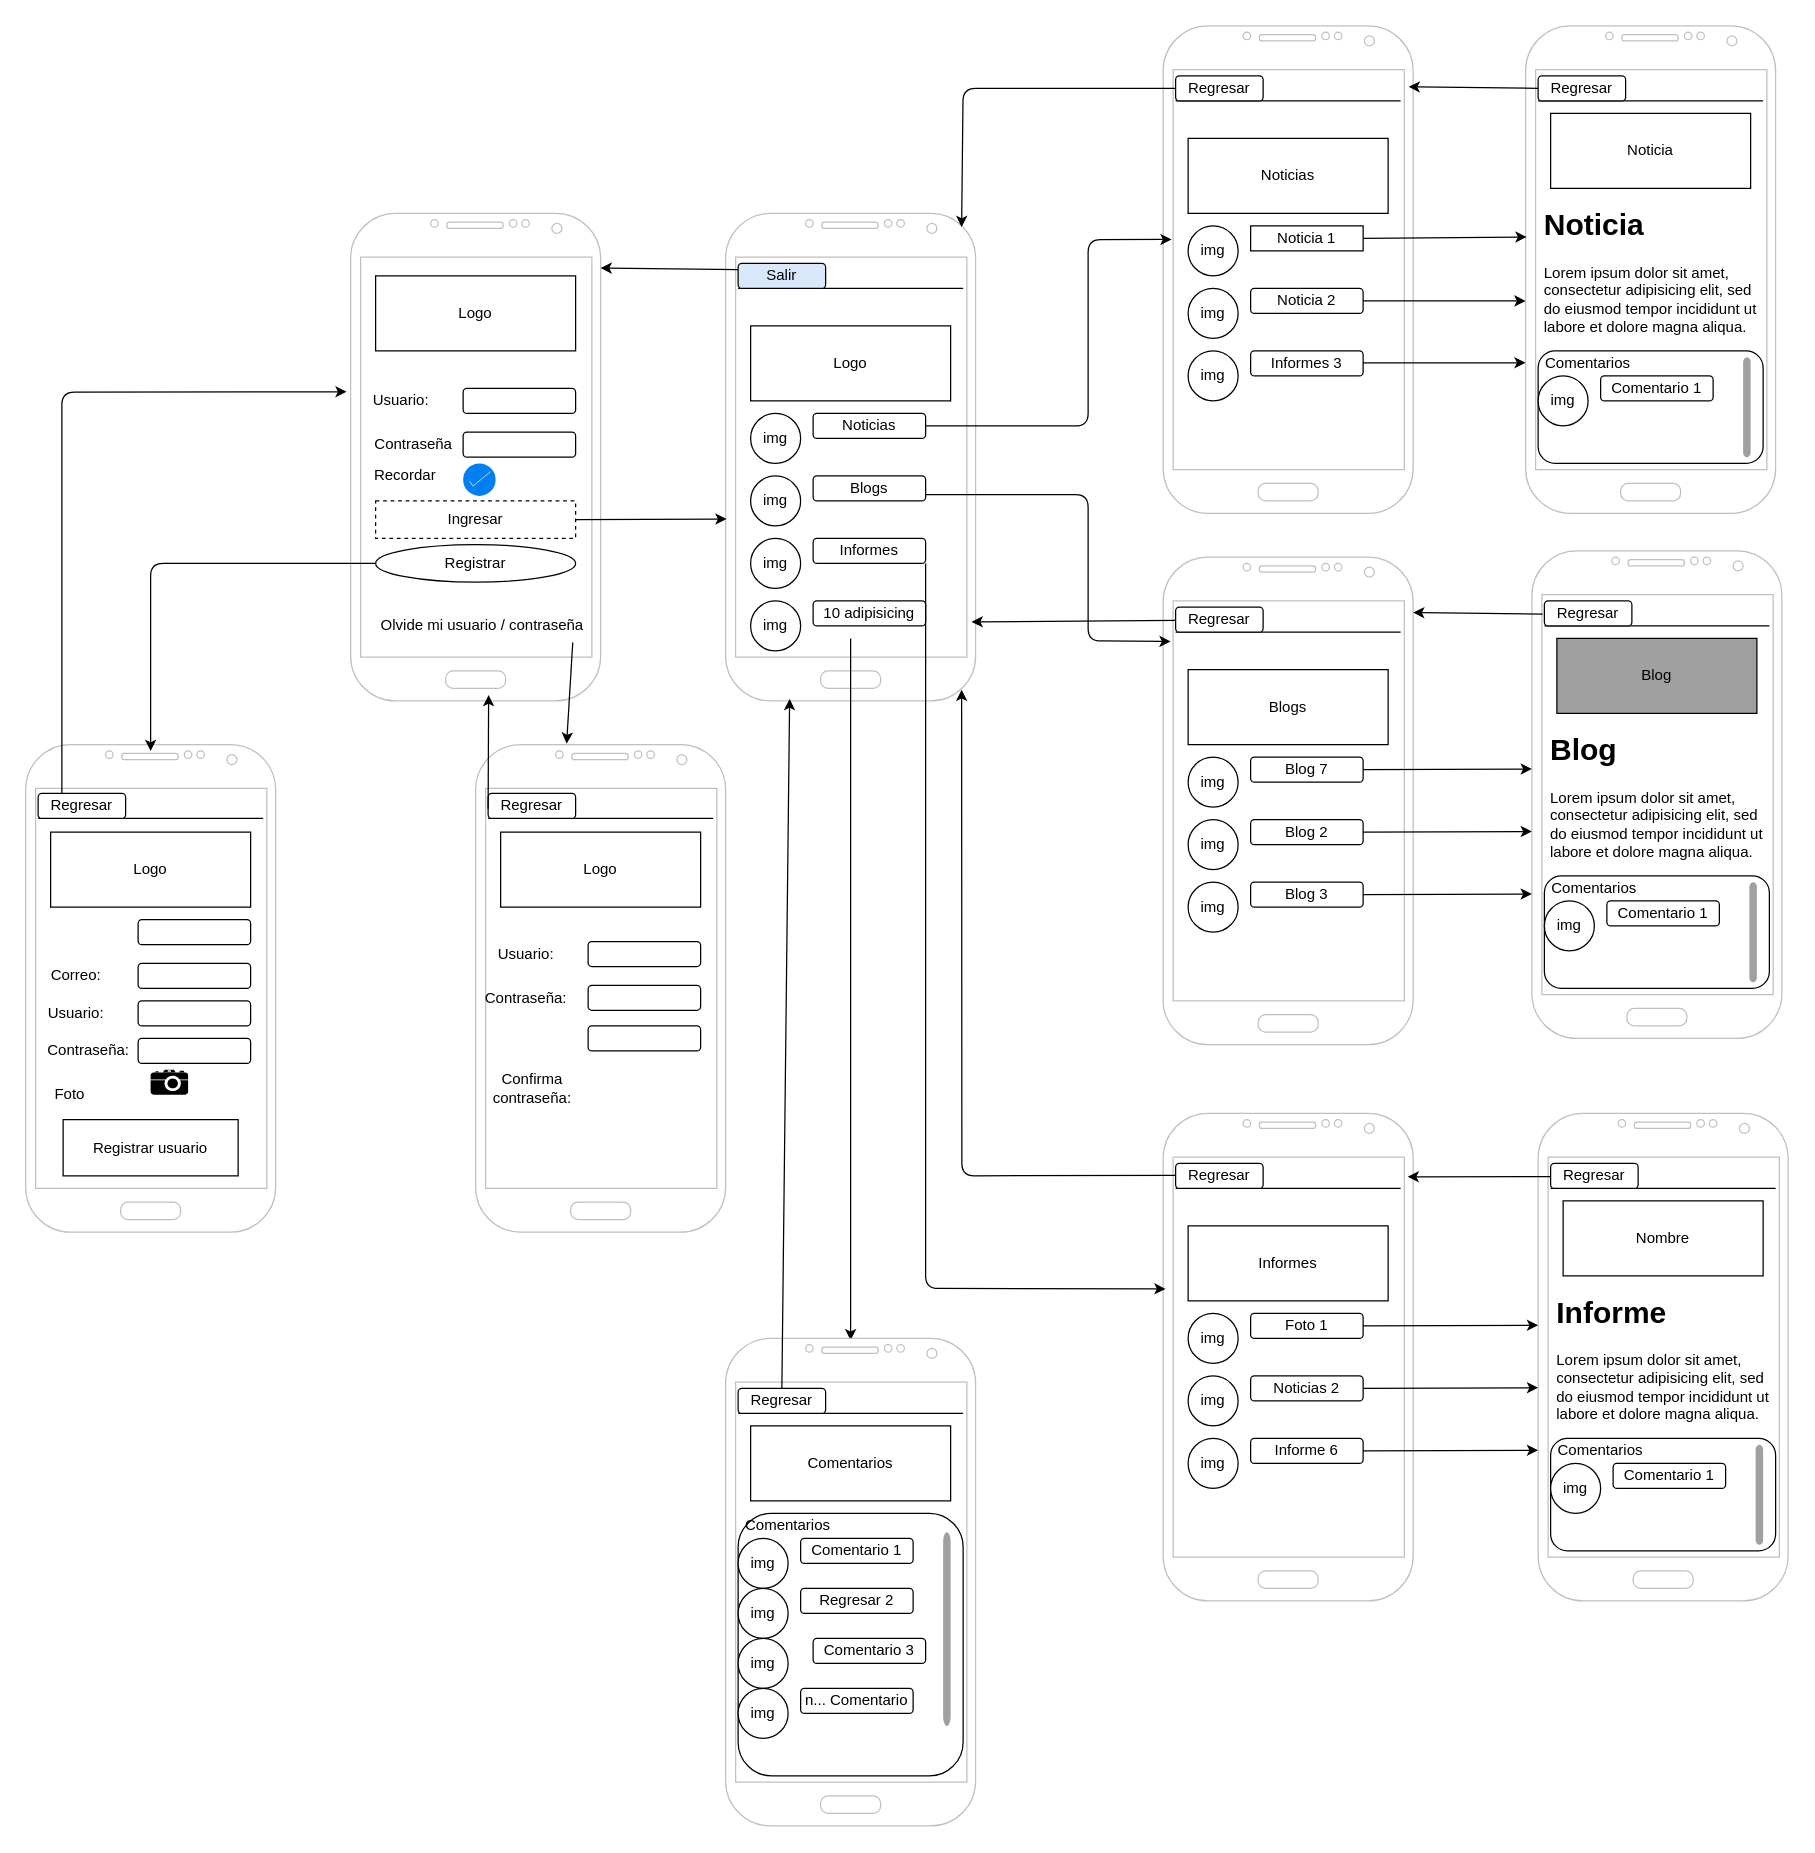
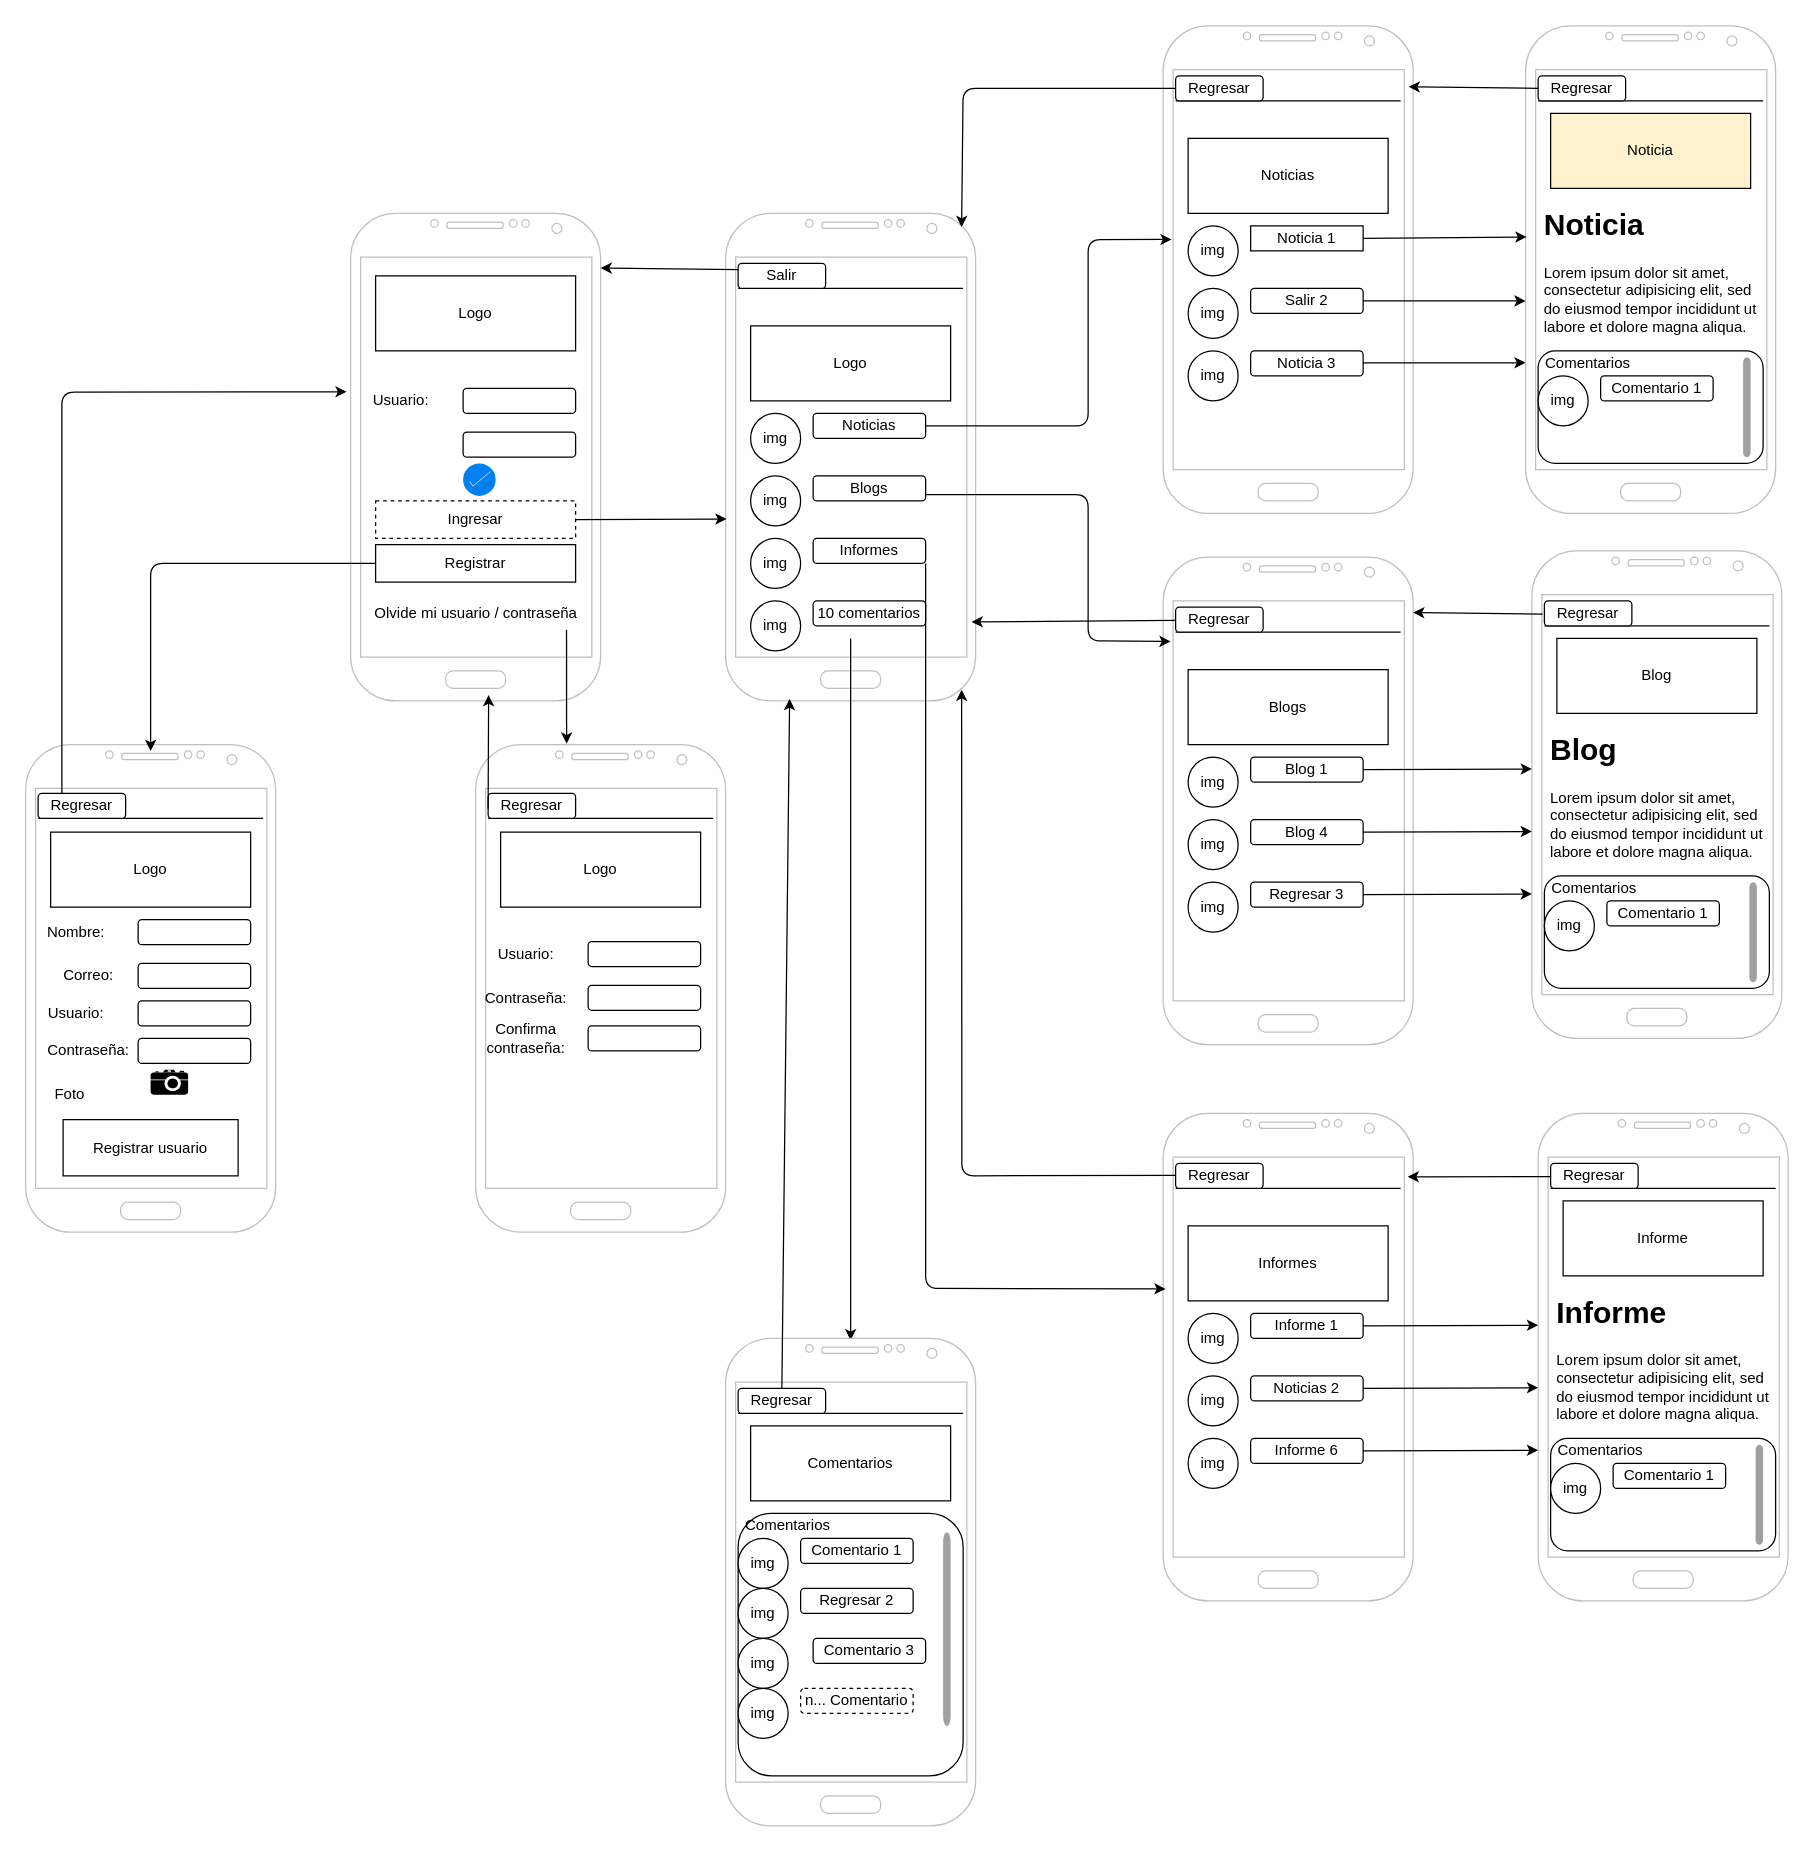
node "Noticia": fillcolor #ffffff -> #fff2cc
node "Salir": fillcolor #dae8fc -> #ffffff
node "Noticia 2": label "Noticia 2" -> "Salir 2"
node "Informes 3": label "Informes 3" -> "Noticia 3"
node "Contraseña": removed
node "Recordar": removed
node "Registrar": shape ellipse -> rectangle
node "10 adipisicing": label "10 adipisicing" -> "10 comentarios"
node "Olvide mi usuario / contraseña": moved (482, 626) -> (476, 613)
node "Blog": fillcolor #a0a0a0 -> #ffffff
node "Blog 7": label "Blog 7" -> "Blog 1"
node "Blog 2": label "Blog 2" -> "Blog 4"
node "Blog 3": label "Blog 3" -> "Regresar 3"
node "Nombre:": added
node "Correo:": moved (76, 976) -> (88, 976)
node "Confirma contraseña:": moved (532, 1088) -> (526, 1038)
node "Nombre": label "Nombre" -> "Informe"
node "Foto 1": label "Foto 1" -> "Informe 1"
node "n... Comentario": style solid -> dashed
